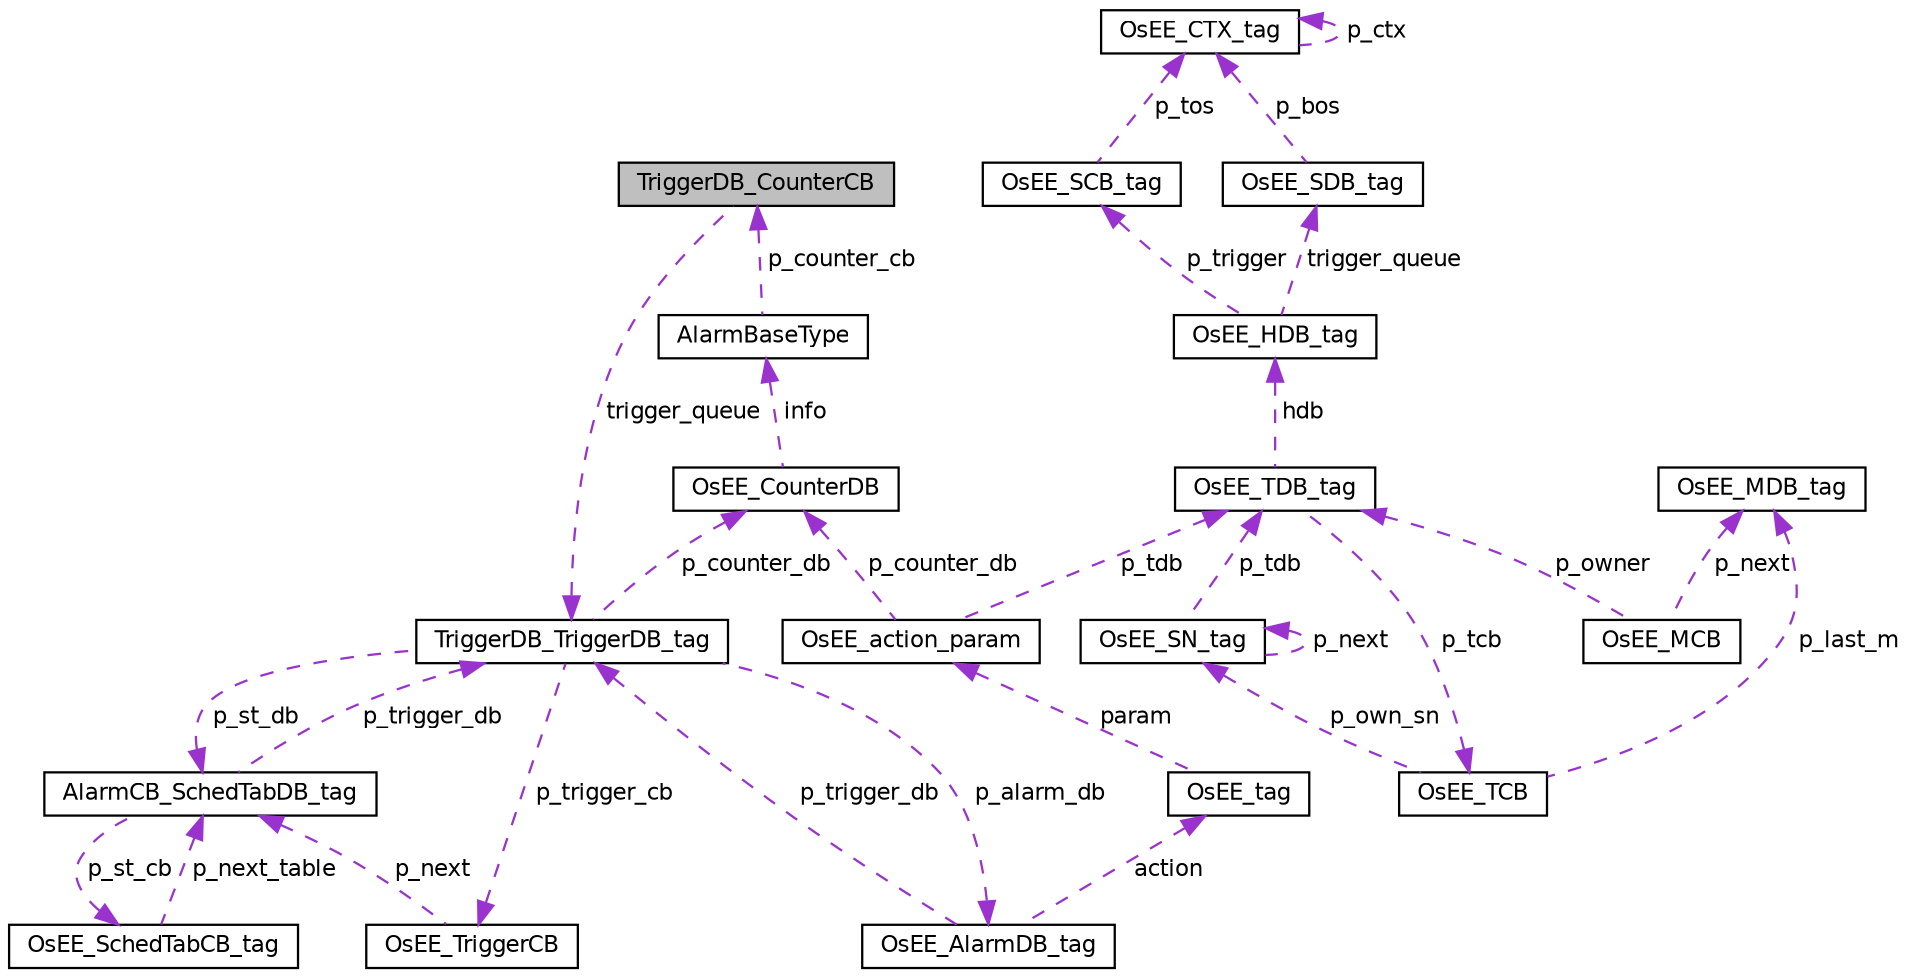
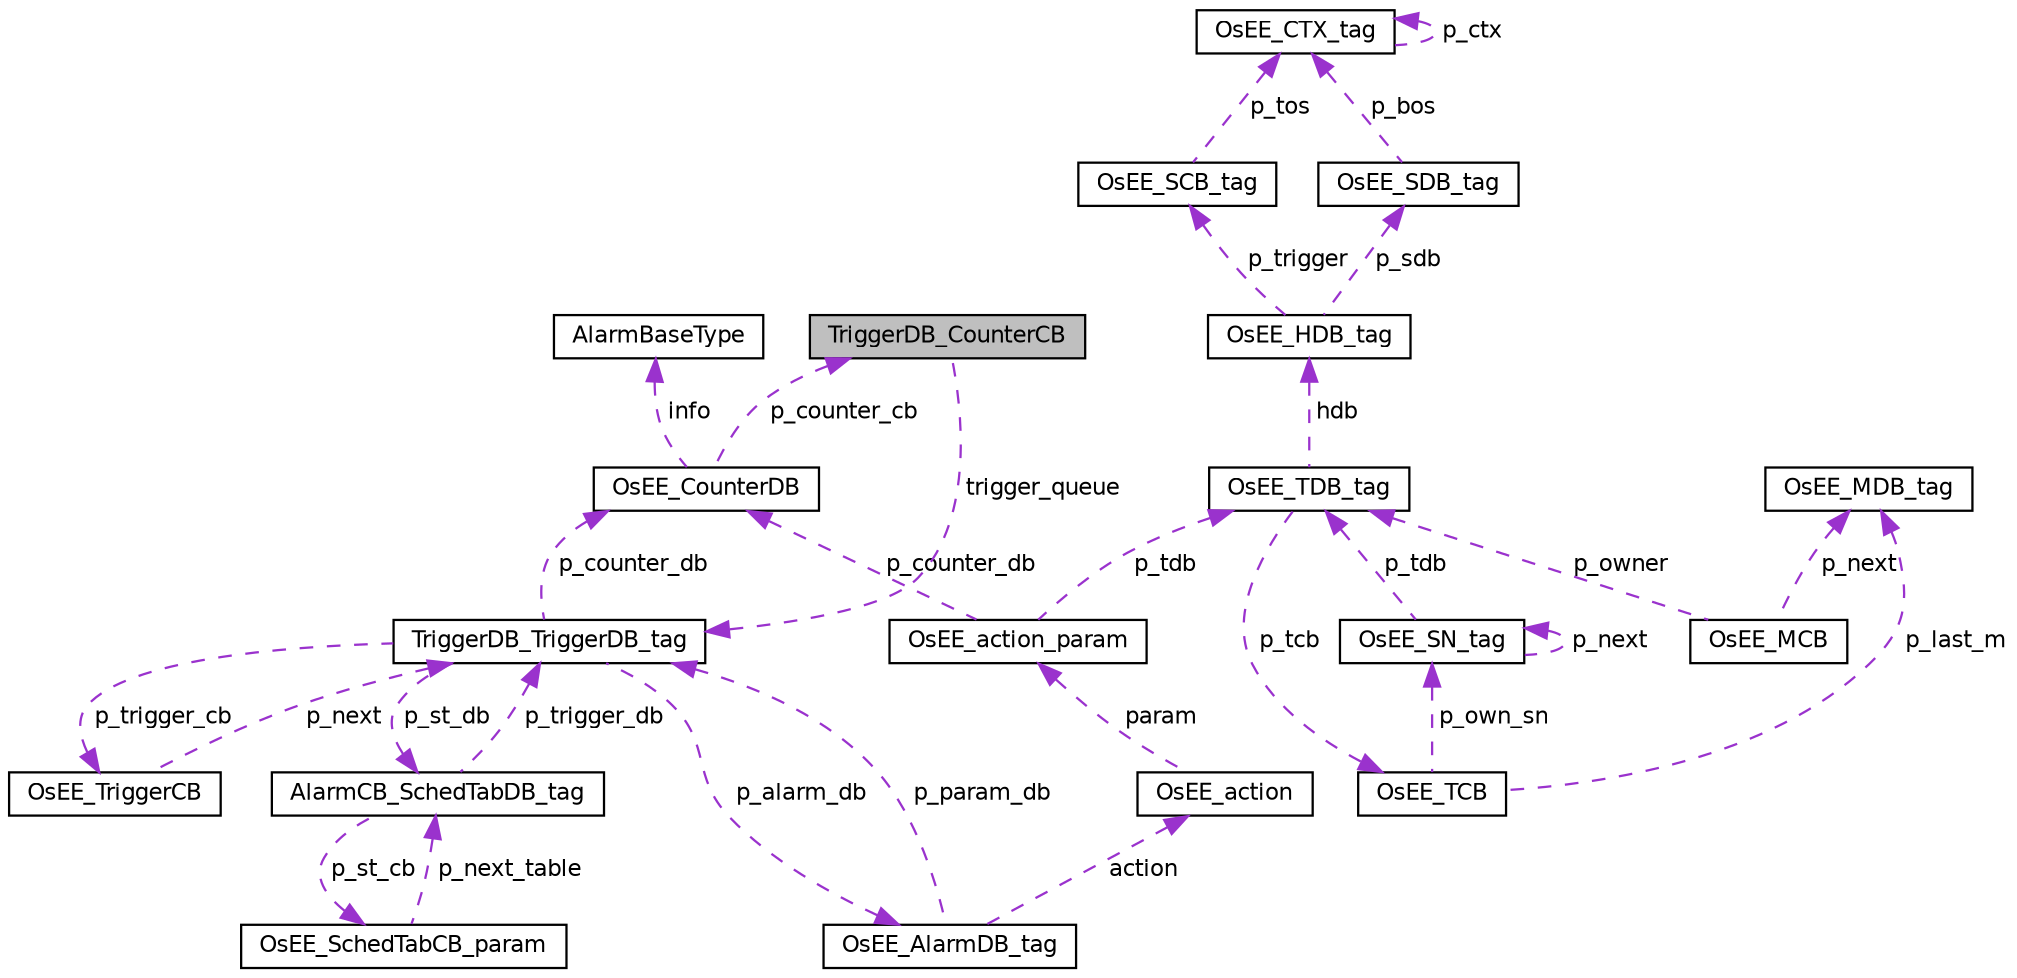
edge "OsEE_HDB_tag" -> "OsEE_SDB_tag": label " trigger_queue" -> " p_sdb"
edge "AlarmBaseType" -> "TriggerDB_CounterCB": now "OsEE_CounterDB" -> "TriggerDB_CounterCB"
edge "OsEE_AlarmDB_tag" -> "TriggerDB_TriggerDB_tag": label " p_trigger_db" -> " p_param_db"
node "OsEE_tag": label "OsEE_tag" -> "OsEE_action"
edge "OsEE_TriggerCB" -> "AlarmCB_SchedTabDB_tag": now "OsEE_TriggerCB" -> "TriggerDB_TriggerDB_tag"
node "OsEE_SchedTabCB_tag": label "OsEE_SchedTabCB_tag" -> "OsEE_SchedTabCB_param"
